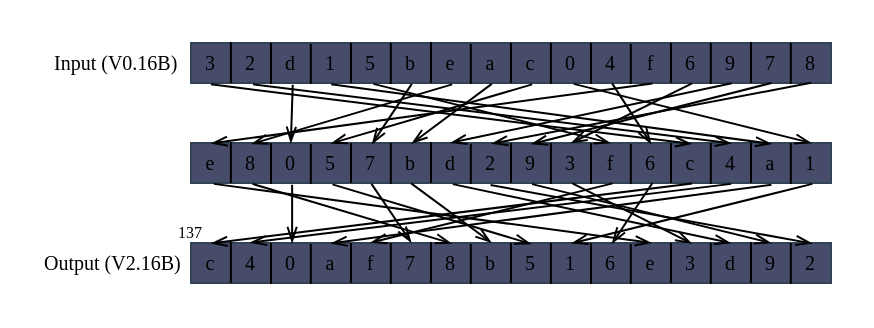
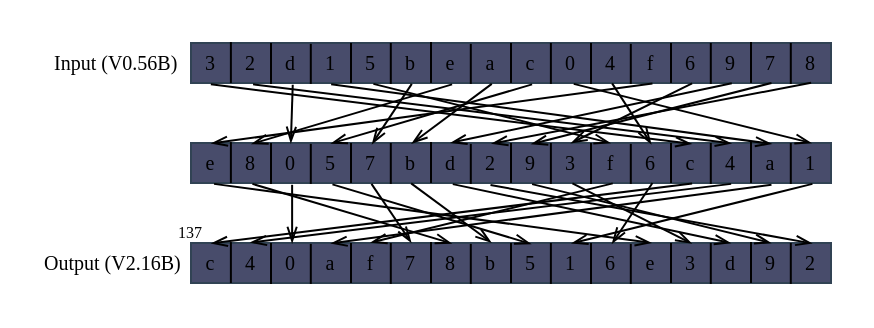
node "Input (V0.16B)": label "Input (V0.16B)" -> "Input (V0.56B)"
